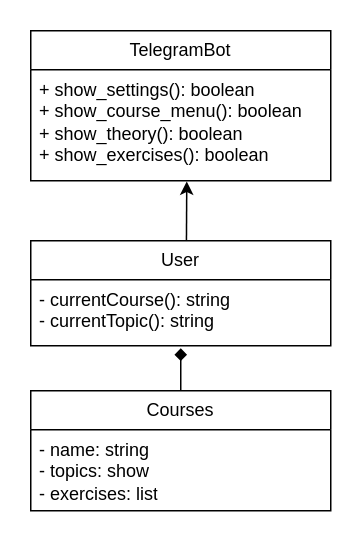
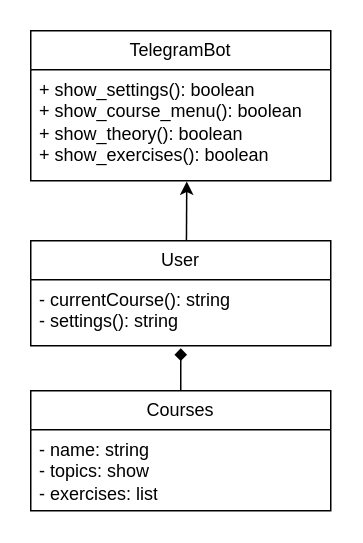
node "- currentCourse(): string - currentTopic(): string": label "- currentCourse(): string - currentTopic(): string" -> "- currentCourse(): string - settings(): string"
